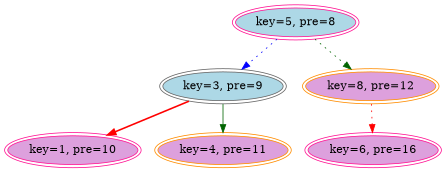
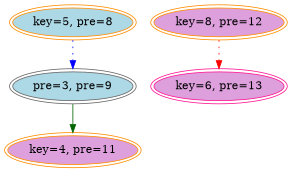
node "key=5, pre=8": color deeppink -> darkorange
edge "key=5, pre=8" -> "key=8, pre=12": removed
node "key=3, pre=9": label "key=3, pre=9" -> "pre=3, pre=9"
node "key=1, pre=10": removed
node "key=6, pre=16": label "key=6, pre=16" -> "key=6, pre=13"
